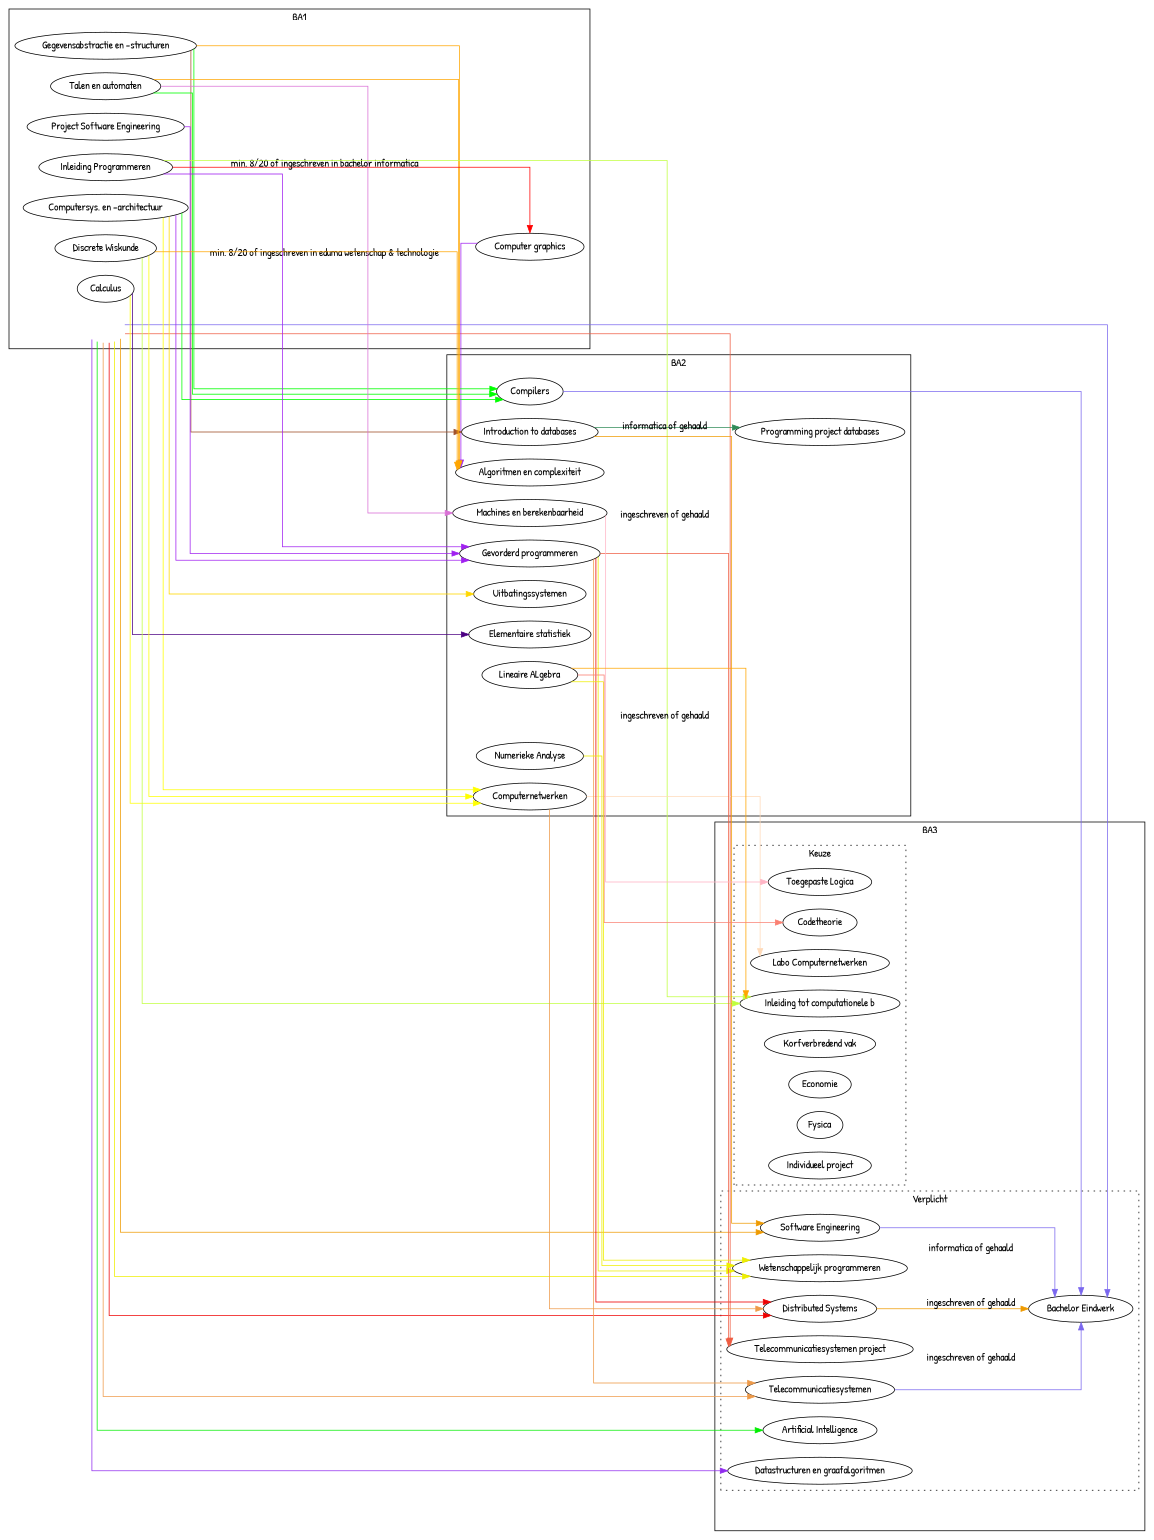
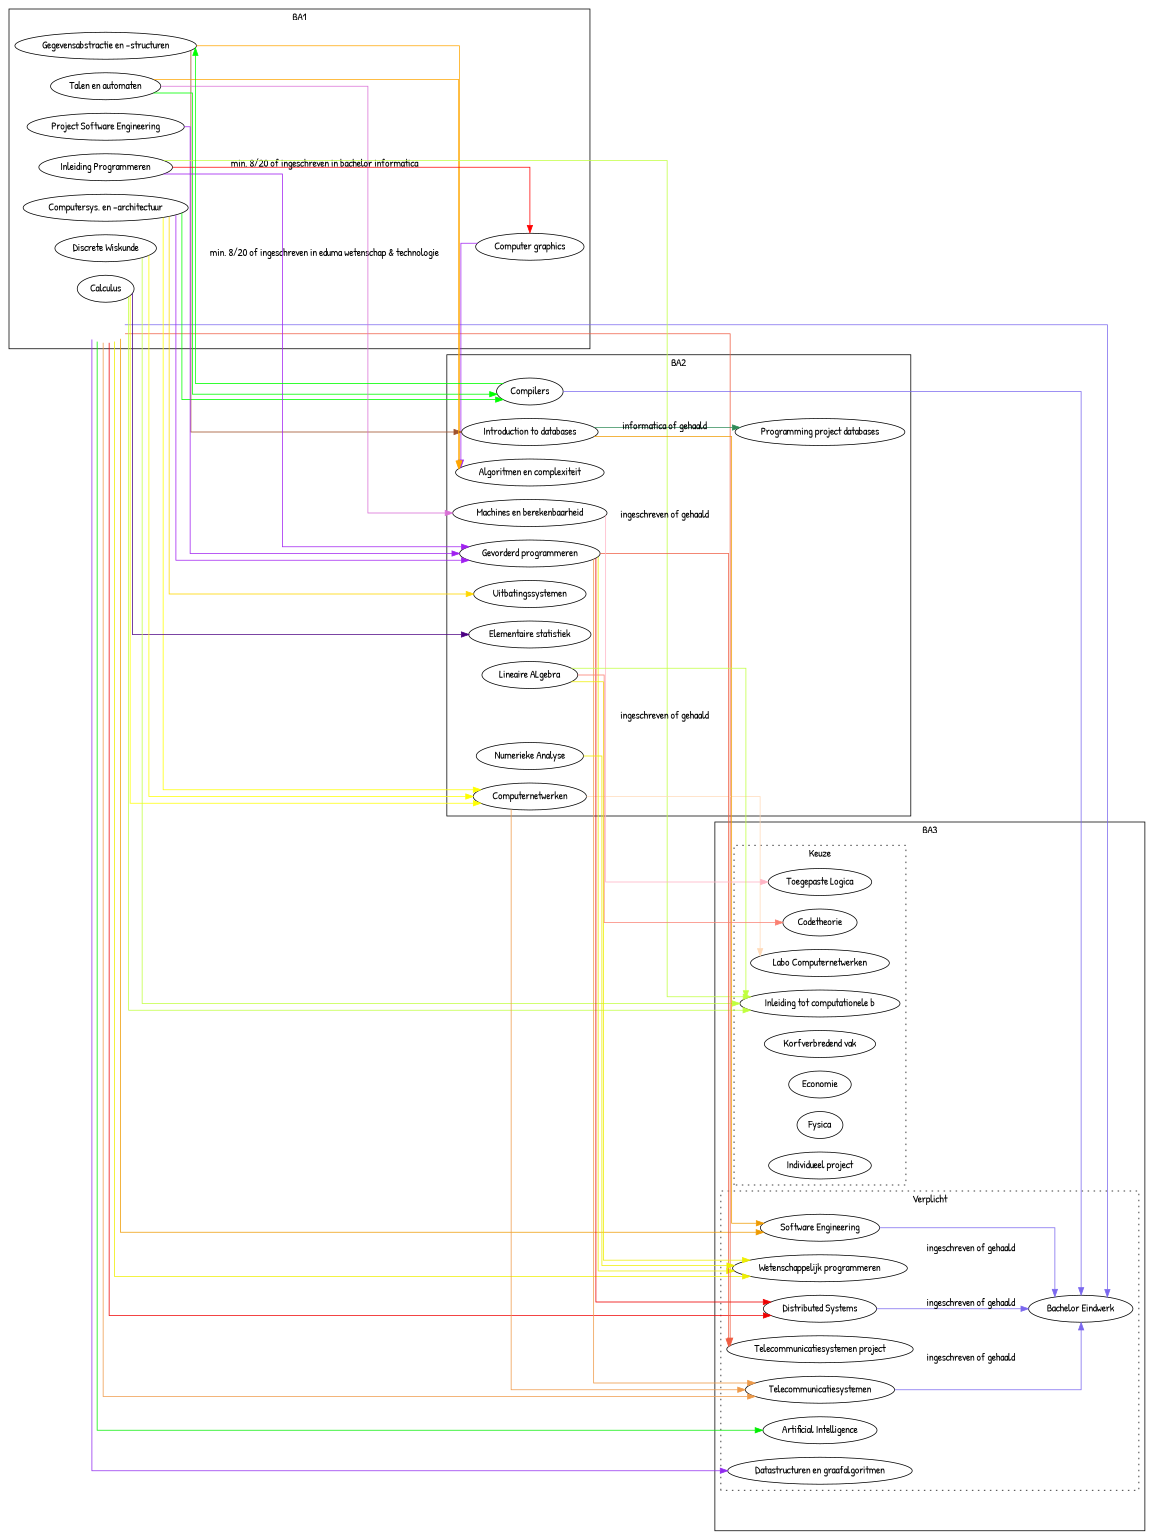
edge "Discrete Wiskunde" -> "Algoritmen en complexiteit": removed
edge "Gegevensabstractie en -structuren" -> "Compilers": reversed
edge "Lineaire ALgebra" -> "Inleiding tot computationele b": color orange -> olivedrab1
edge "Calculus" -> "Inleiding tot computationele b": added
edge "Computernetwerken" -> "Distributed Systems": now "Computernetwerken" -> "Telecommunicatiesystemen"
edge "Software Engineering" -> "Bachelor Eindwerk": label "informatica of gehaald" -> "ingeschreven of gehaald"
edge "Distributed Systems" -> "Bachelor Eindwerk": color orange2 -> slateblue2
